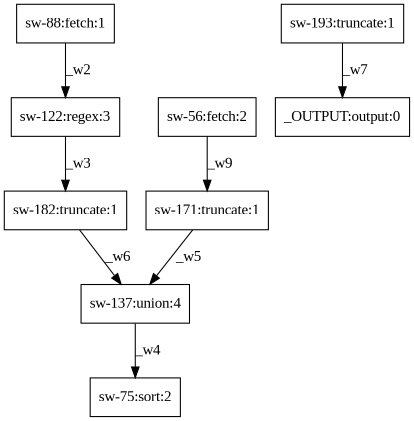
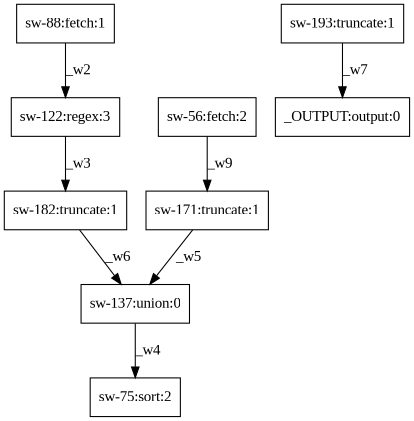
node "sw-137:union:4": label "sw-137:union:4" -> "sw-137:union:0"
